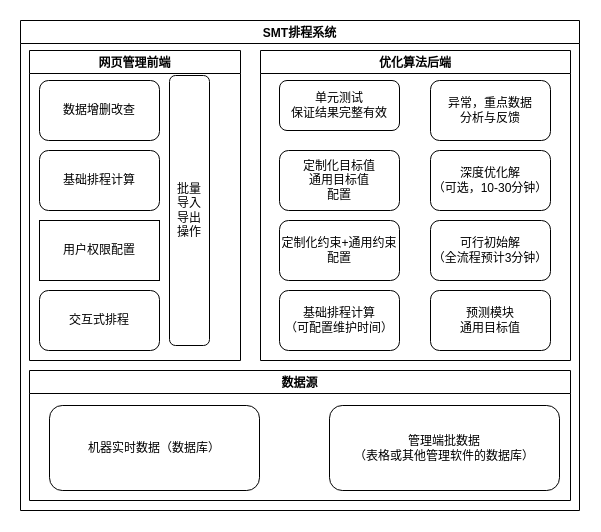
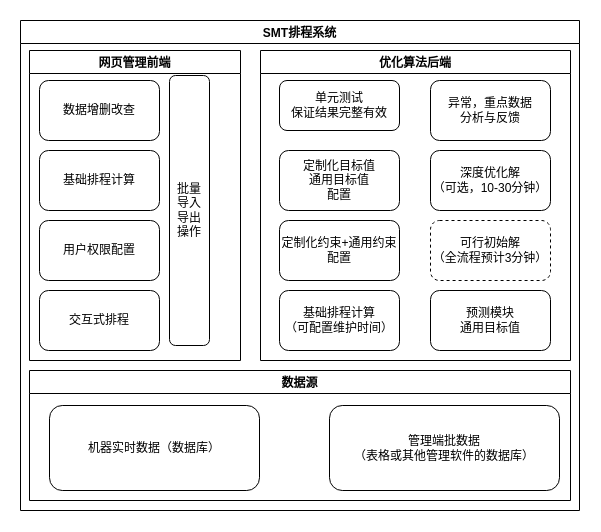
node "用户权限配置": shape rectangle -> rounded rectangle
node "可行初始解 （全流程预计3分钟）": style solid -> dashed
